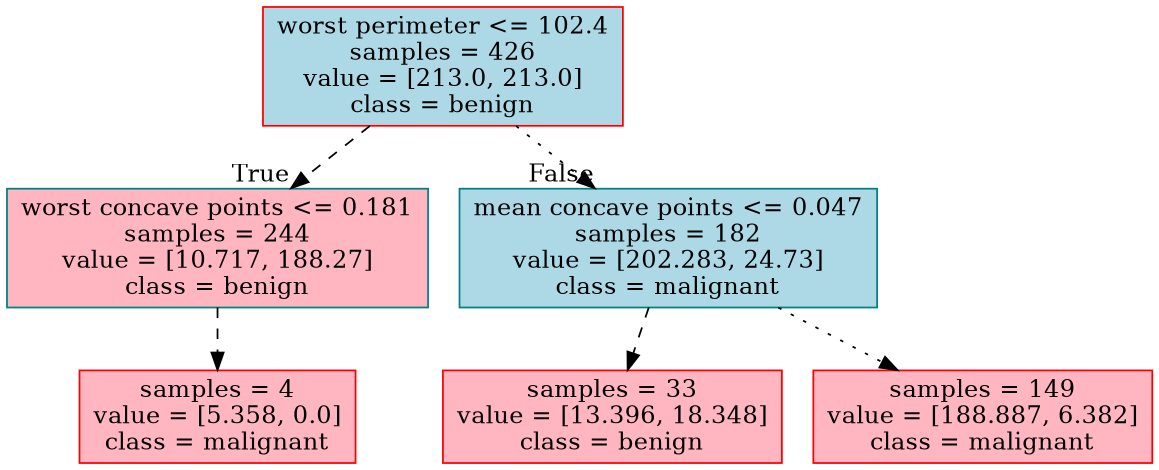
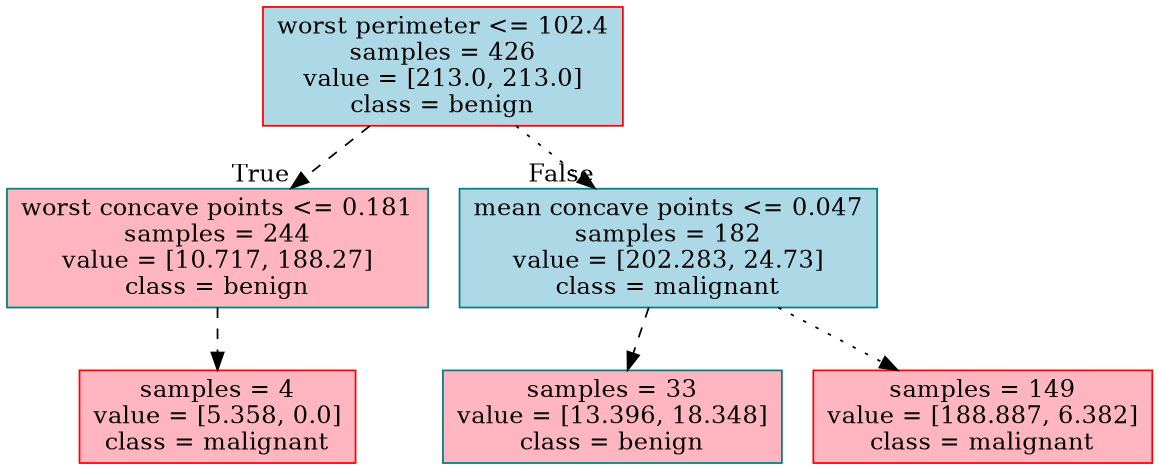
node "samples = 33 value = [13.396, 18.348] class = benign": color red -> teal
